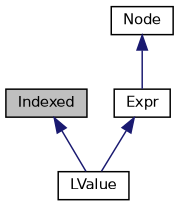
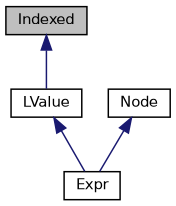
edge "LValue" -> "Expr": reversed
